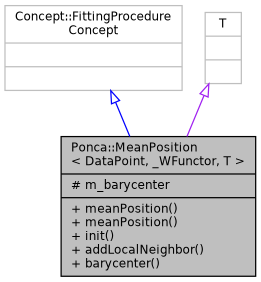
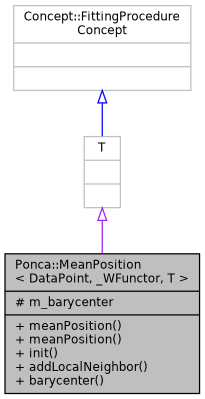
edge "Ponca::MeanPosition" -> "Concept::FittingProcedure": now "T" -> "Concept::FittingProcedure"
